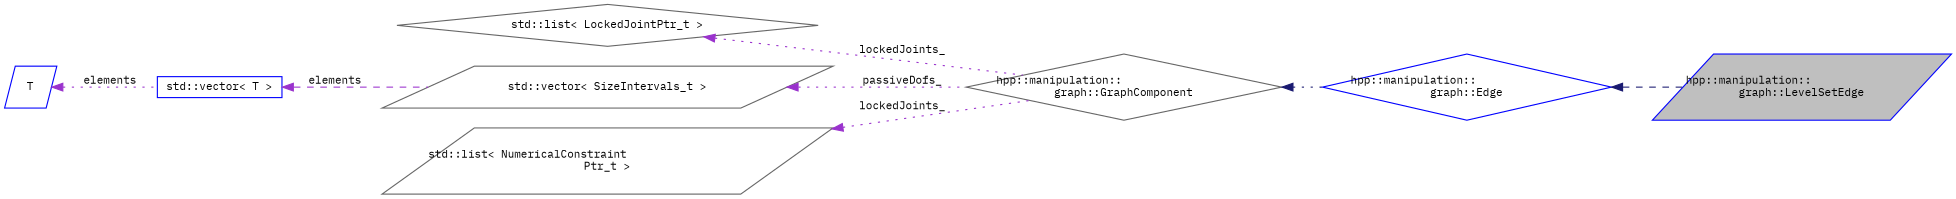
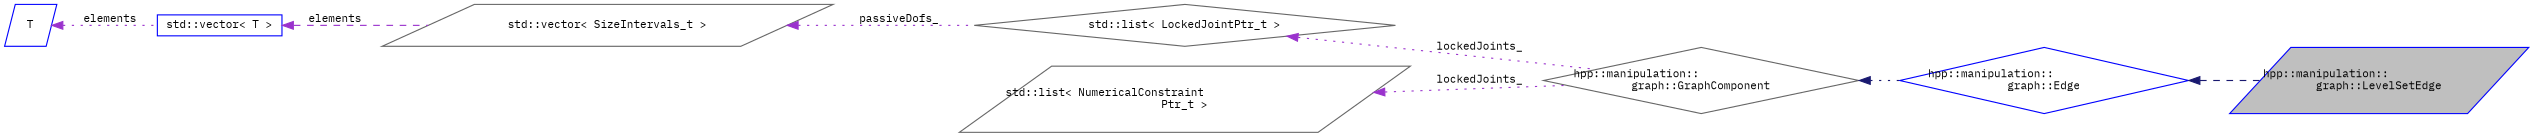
edge "hpp::manipulation:: graph::GraphComponent" -> "std::vector< SizeIntervals_t >": now "std::list< LockedJointPtr_t >" -> "std::vector< SizeIntervals_t >"
